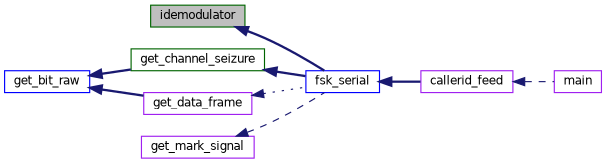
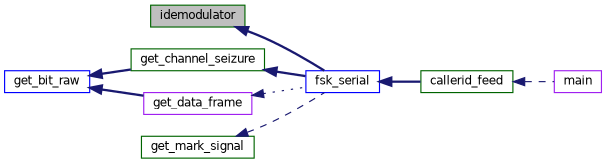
node "callerid_feed": color purple -> darkgreen
node "get_mark_signal": color purple -> darkgreen
